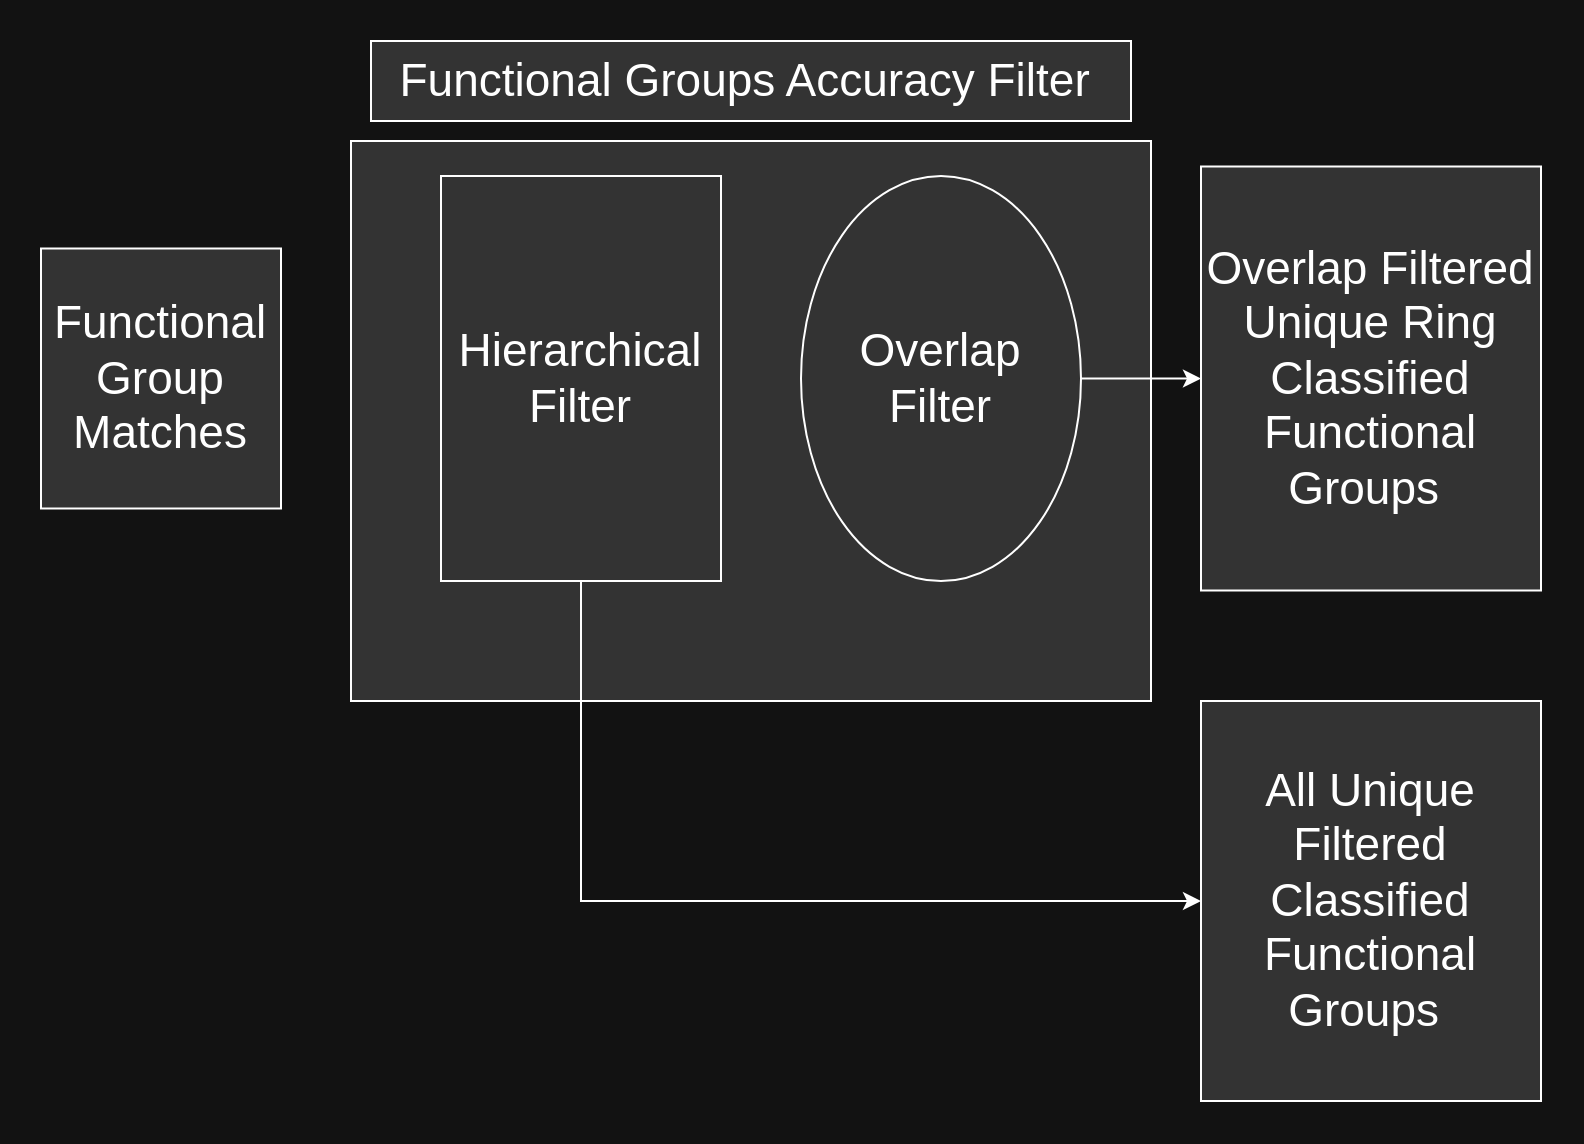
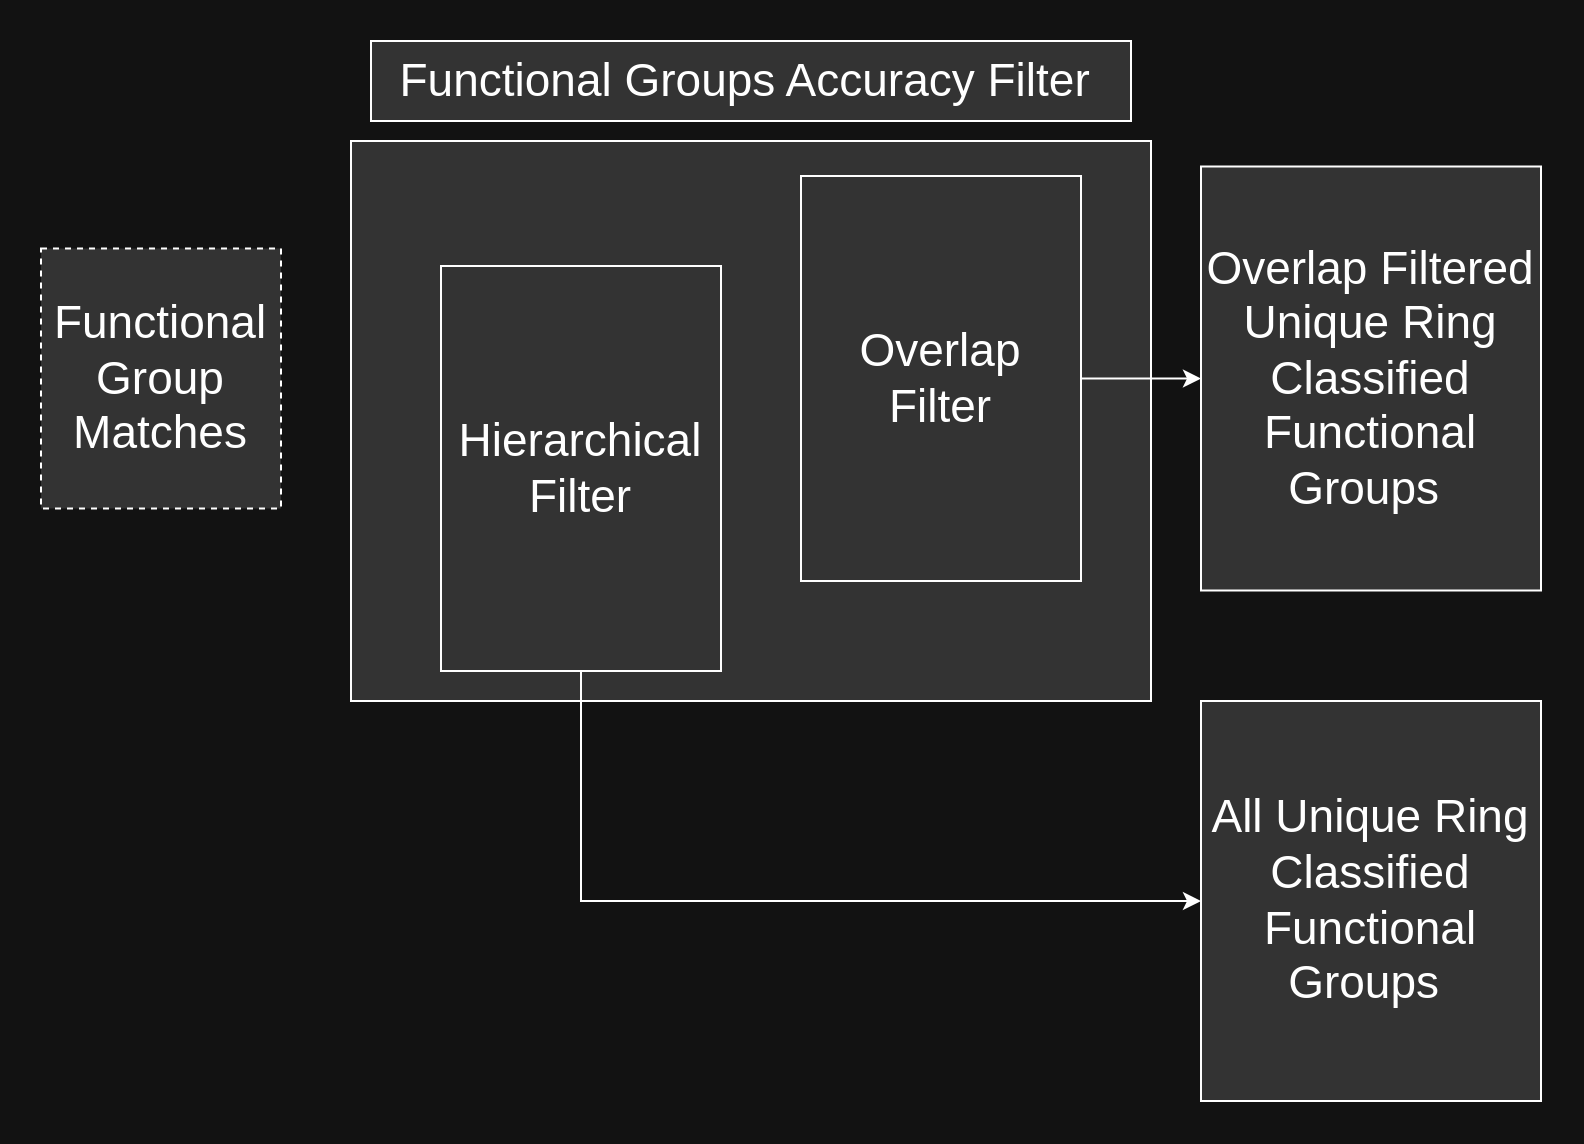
node "Functional Group Matches": style solid -> dashed
node "Hierarchical Filter": moved (581, 379) -> (581, 469)
node "Overlap Filter": shape ellipse -> rectangle
node "All Unique Filtered Classified Functional Groups": label "All Unique Filtered Classified Functional Groups" -> "All Unique Ring Classified Functional Groups"
